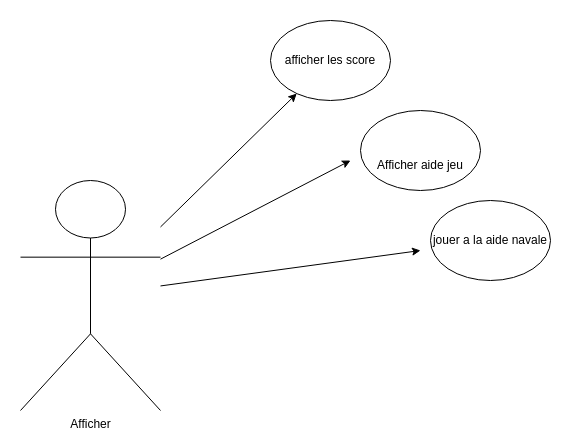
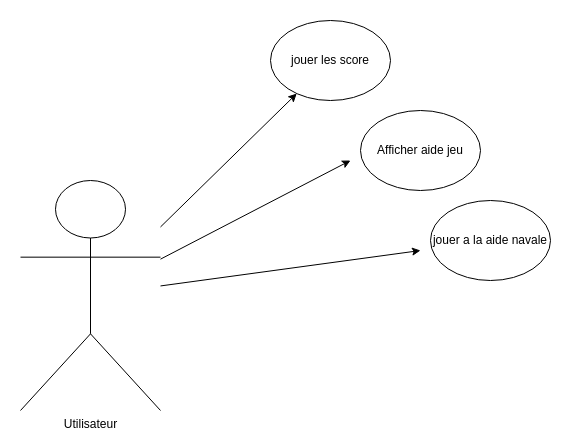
node "afficher les score": label "afficher les score" -> "jouer les score"
node "Afficher aide jeu": moved (421, 166) -> (421, 151)
node "Afficher": label "Afficher" -> "Utilisateur"
